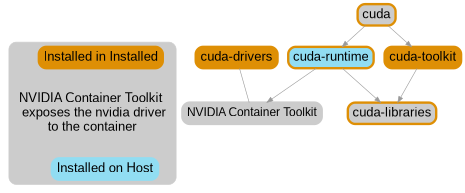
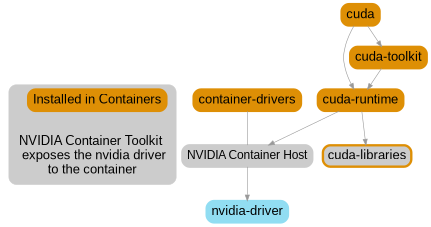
node "cuda": fillcolor #cccccc -> #de8f05
node "Installed in Installed": label "Installed in Installed" -> "Installed in Containers"
node "cuda-drivers": label "cuda-drivers" -> "container-drivers"
node "cuda-runtime": fillcolor #91ddf2 -> #de8f05
edge "cuda-toolkit" -> "cuda-libraries": now "cuda-toolkit" -> "cuda-runtime"
node "NVIDIA Container Toolkit": label "NVIDIA Container Toolkit" -> "NVIDIA Container Host"
node "Installed on Host": removed
node "nvidia-driver": added
